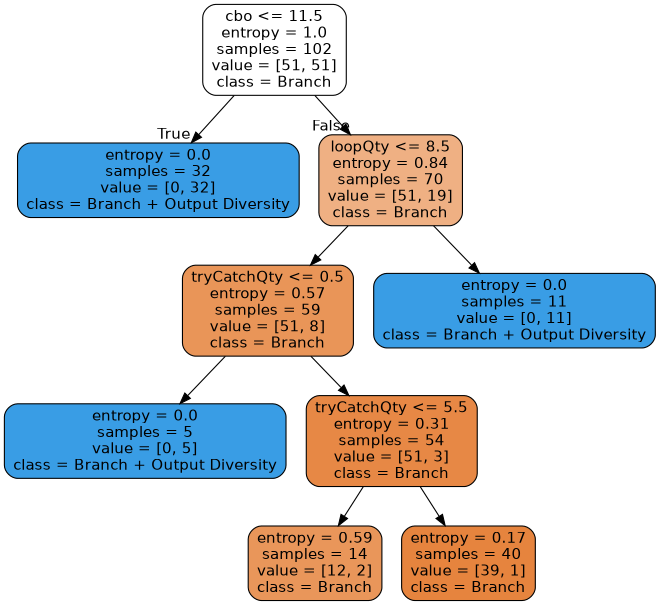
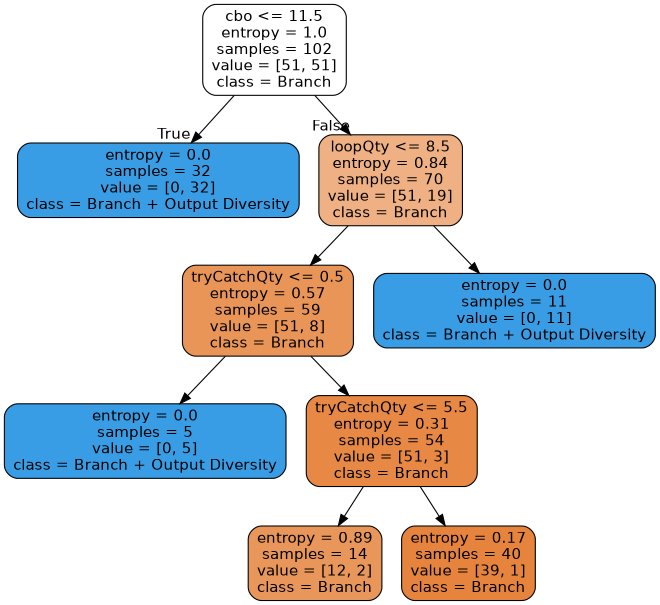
node "entropy = 0.59 samples = 14 value = [12, 2] class = Branch": label "entropy = 0.59 samples = 14 value = [12, 2] class = Branch" -> "entropy = 0.89 samples = 14 value = [12, 2] class = Branch"
